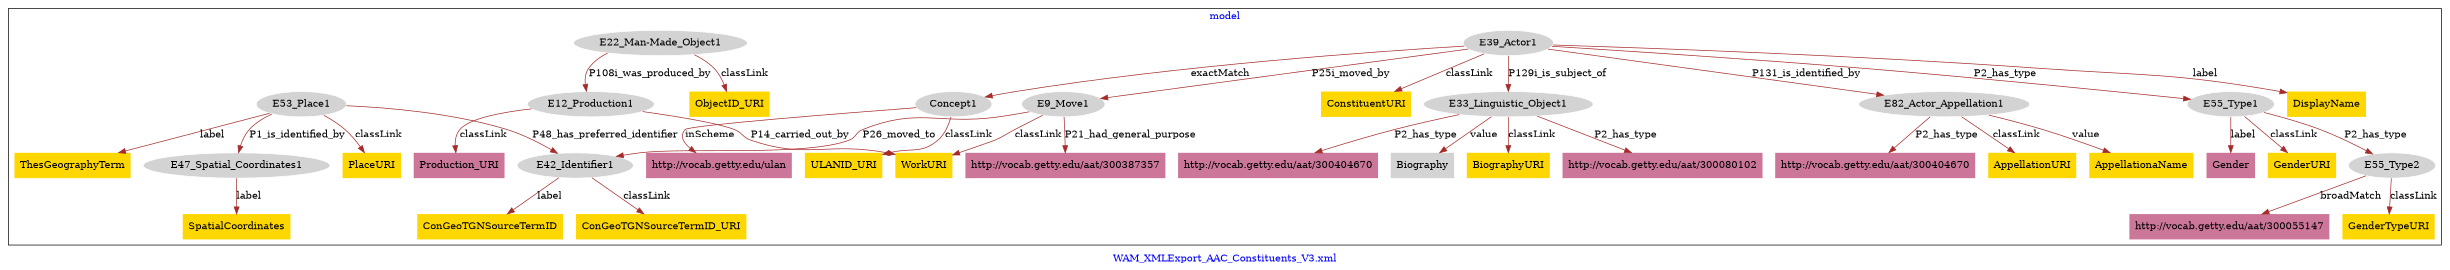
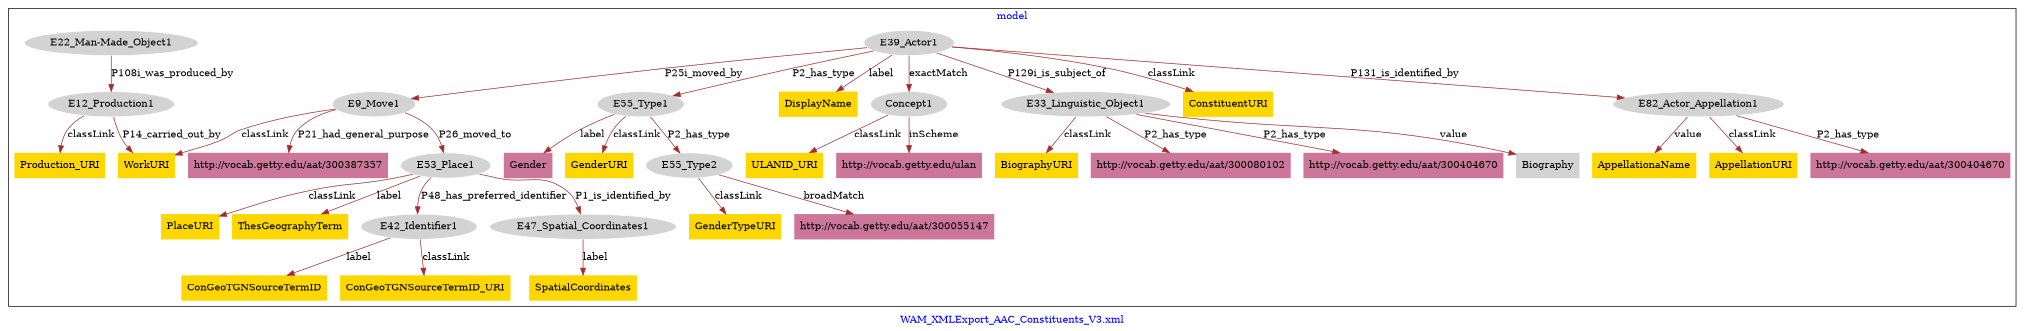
node "ObjectID_URI": removed
edge "E9_Move1" -> "E42_Identifier1": now "E9_Move1" -> "E53_Place1"
node "Production_URI": fillcolor #cc7799 -> gold
